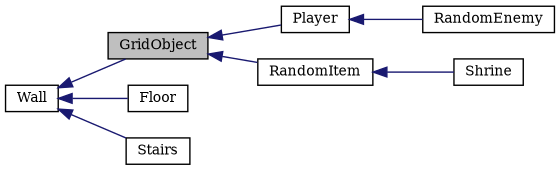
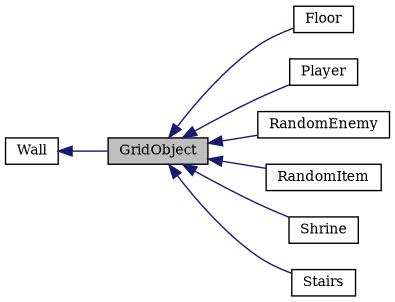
edge "RandomEnemy" -> "Player": now "RandomEnemy" -> "GridObject"
edge "Shrine" -> "RandomItem": now "Shrine" -> "GridObject"
edge "Floor" -> "Wall": now "Floor" -> "GridObject"
edge "Stairs" -> "Wall": now "Stairs" -> "GridObject"
